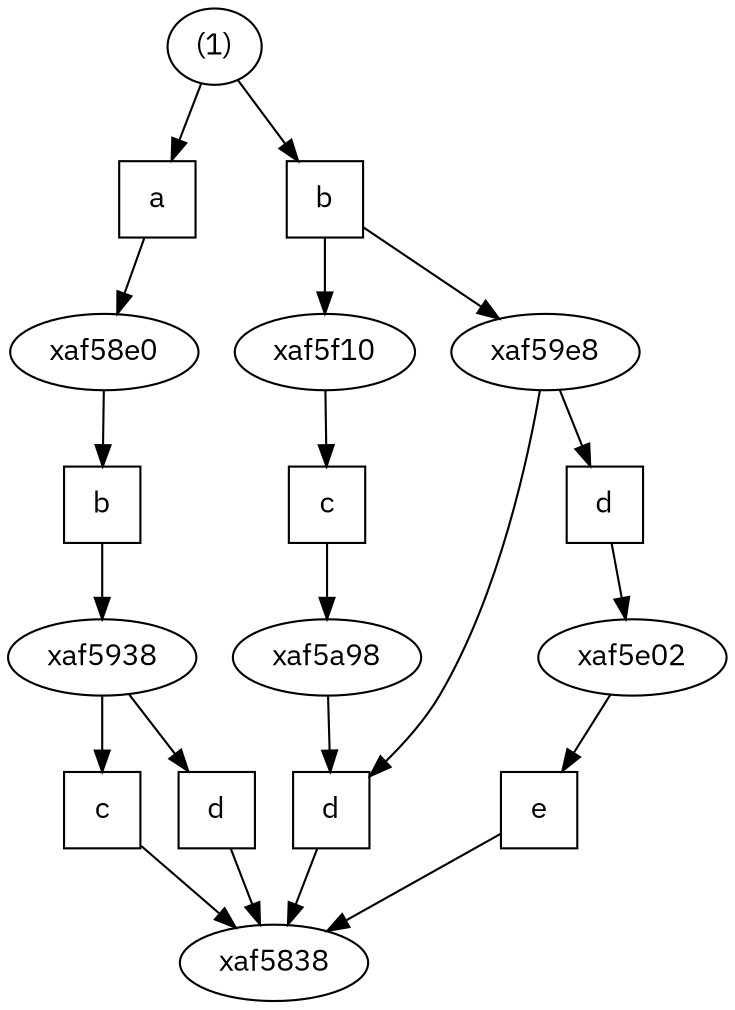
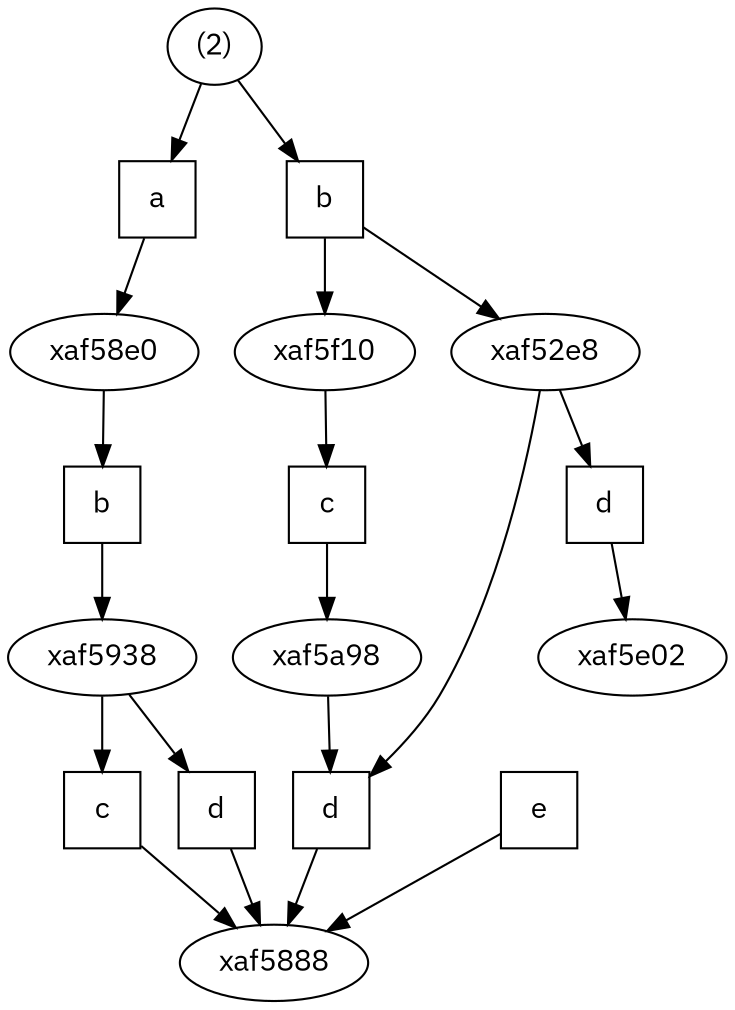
node "(1)": label "(1)" -> "(2)"
node "xaf59e8": label "xaf59e8" -> "xaf52e8"
edge "xaf5e02" -> "e": removed
node "xaf5838": label "xaf5838" -> "xaf5888"
